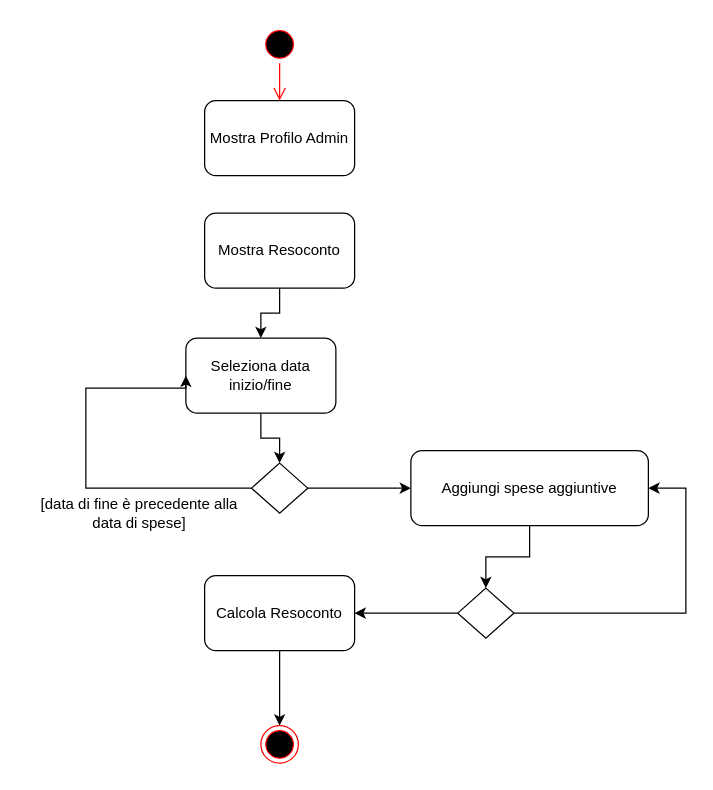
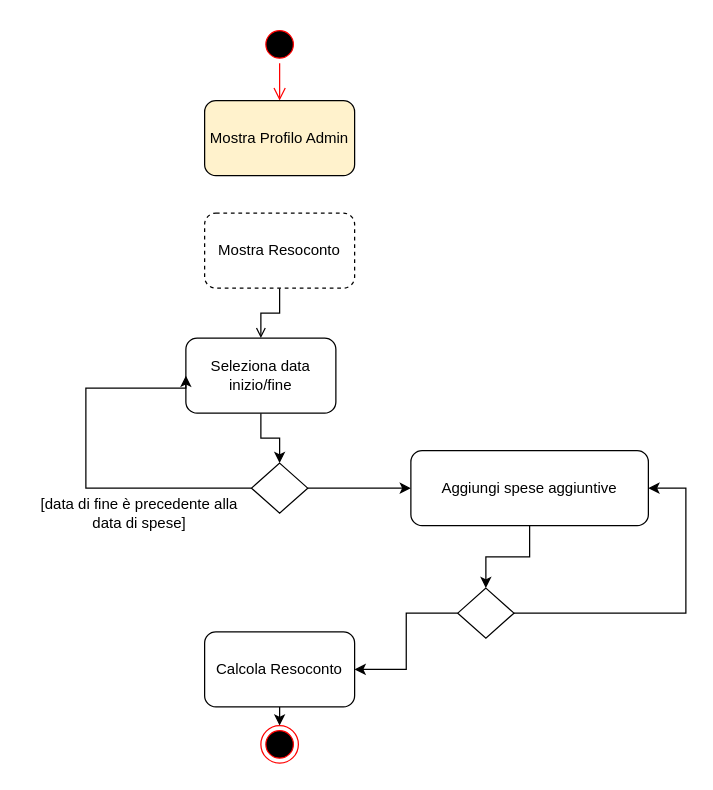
node "Mostra Profilo Admin": fillcolor #ffffff -> #fff2cc
node "Mostra Resoconto": style solid -> dashed
edge "Mostra Resoconto" -> "Seleziona data inizio/fine": arrowhead classic -> open
node "Calcola Resoconto": moved (279, 613) -> (279, 669)
